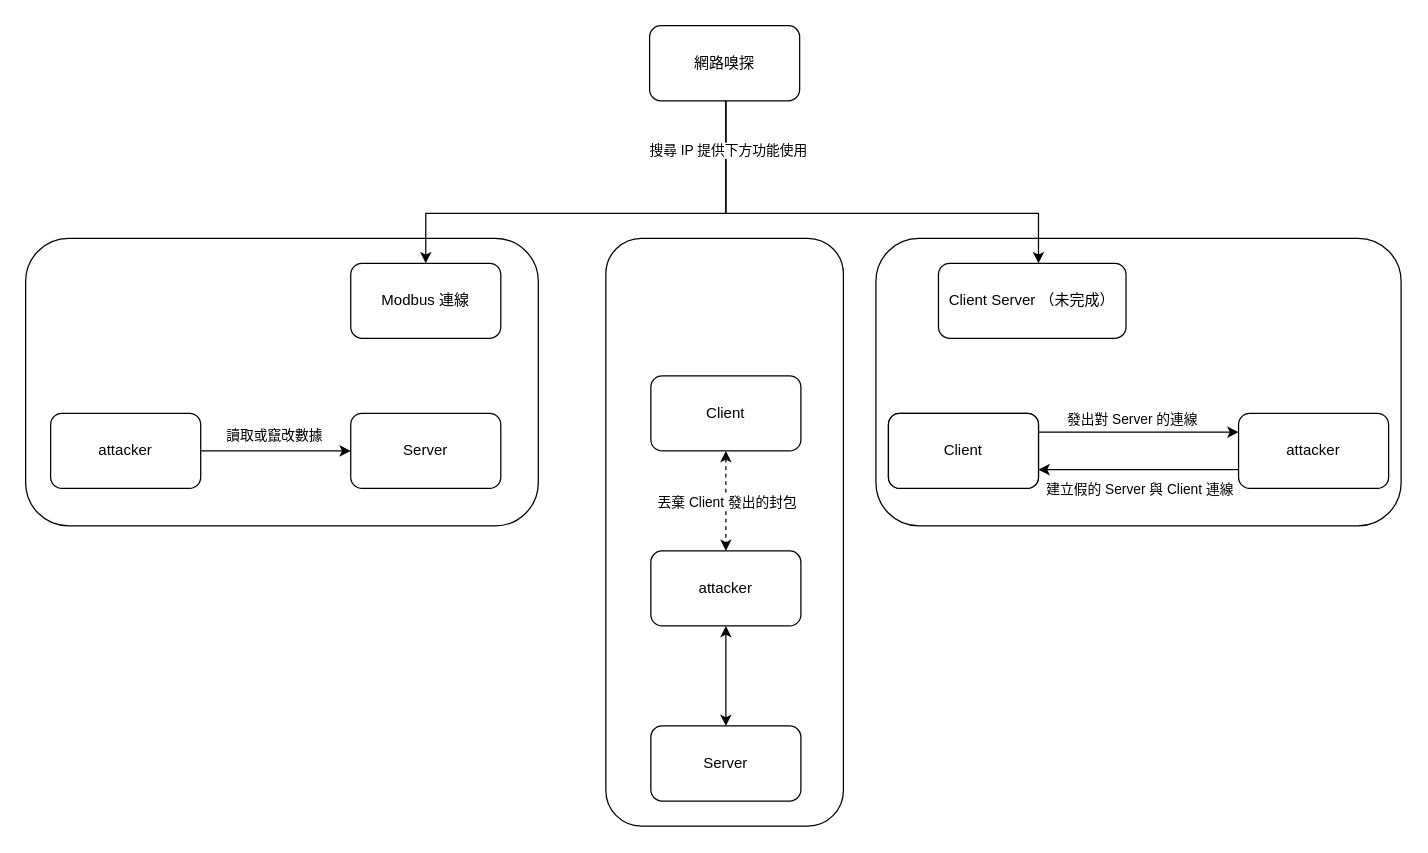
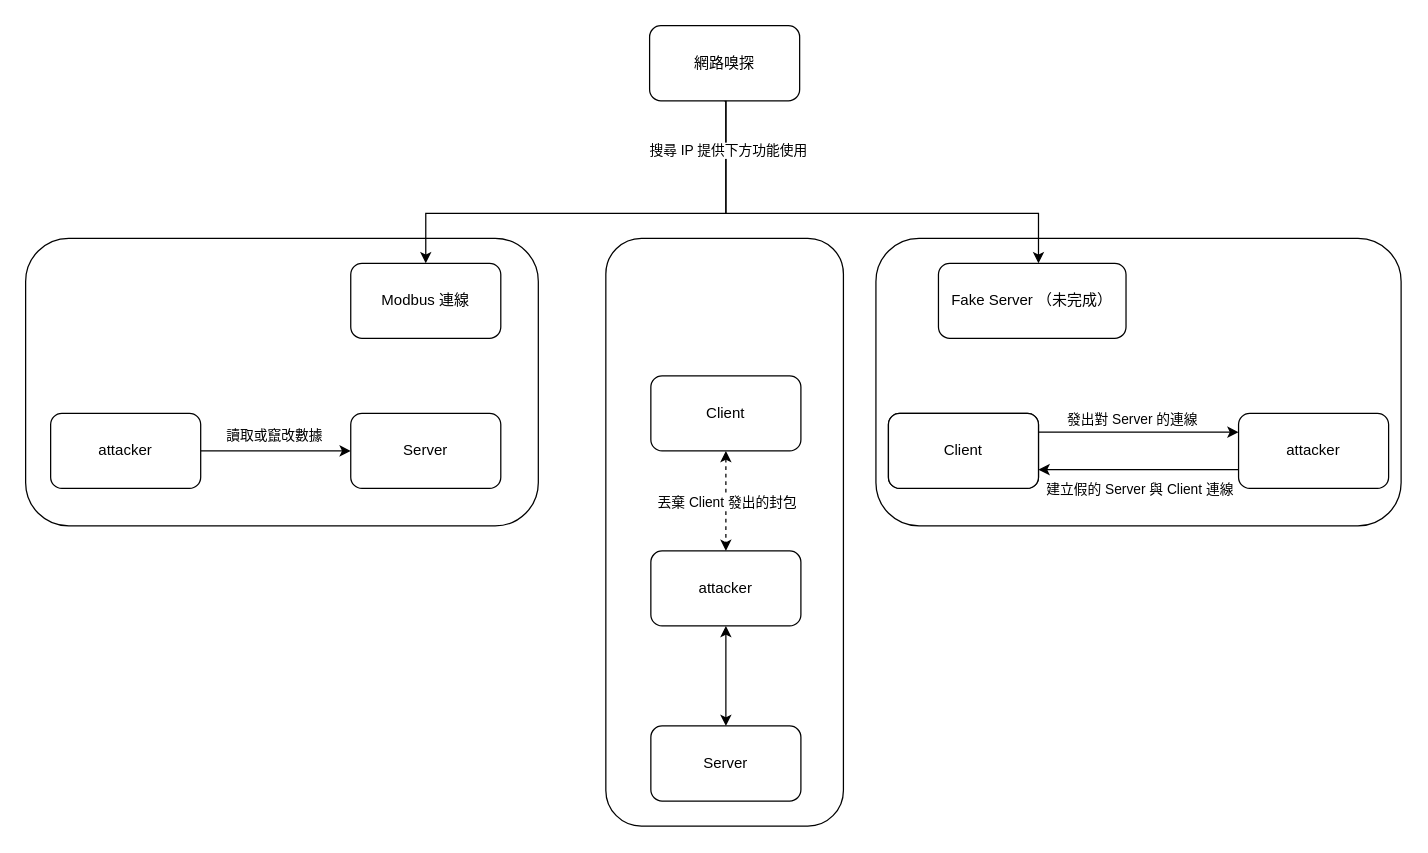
node "Client Server （未完成）": label "Client Server （未完成）" -> "Fake Server （未完成）"
